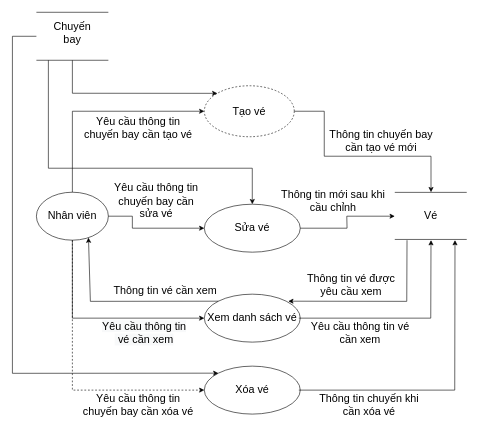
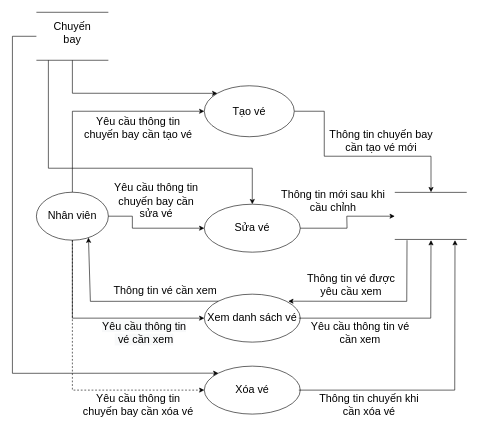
node "Tạo vé": style dashed -> solid
node "Vé": removed
